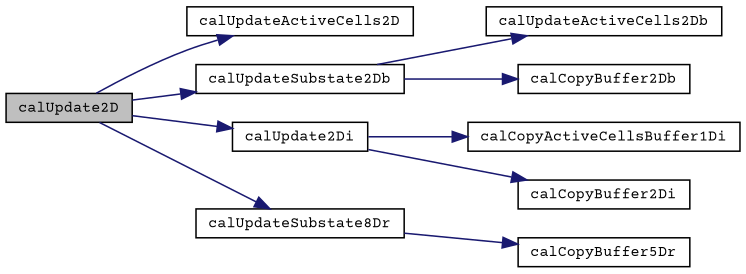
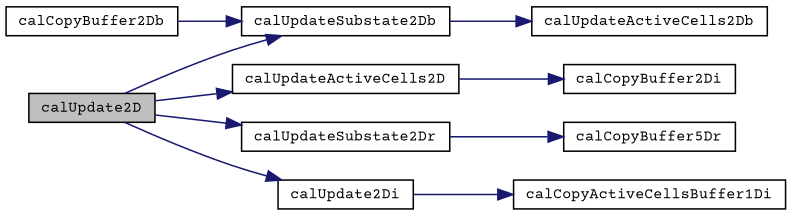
edge "calUpdateSubstate2Db" -> "calCopyBuffer2Db": reversed
edge "calUpdate2Di" -> "calCopyBuffer2Di": now "calUpdateActiveCells2D" -> "calCopyBuffer2Di"
node "calUpdateSubstate8Dr": label "calUpdateSubstate8Dr" -> "calUpdateSubstate2Dr"
